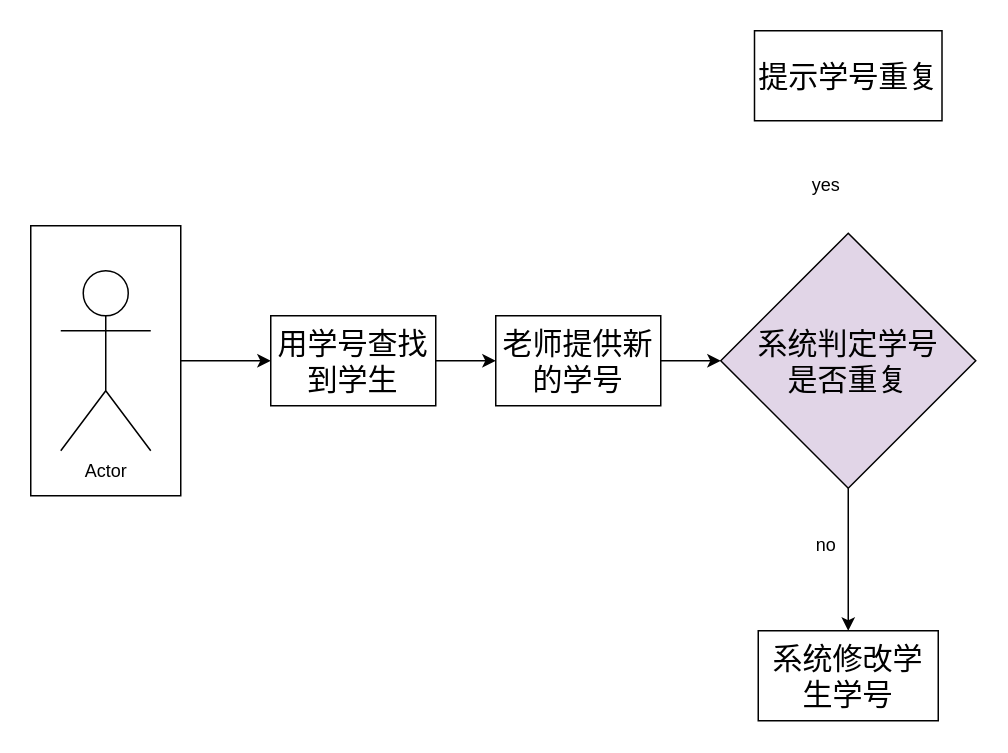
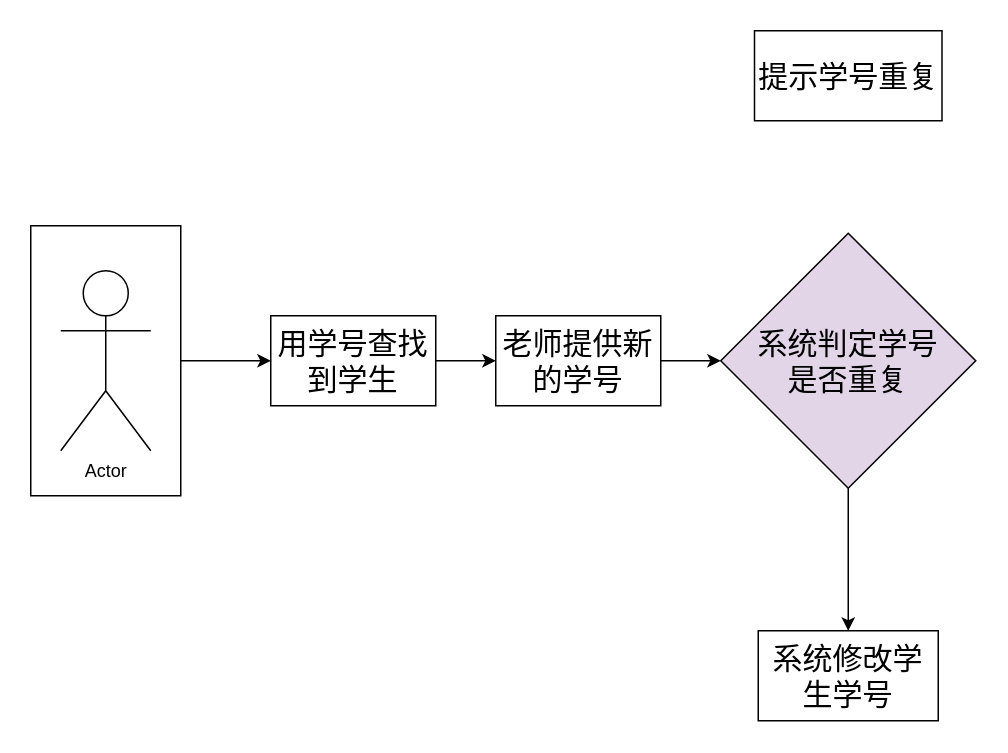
node "yes": removed
node "no": removed
